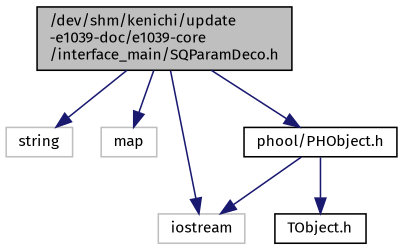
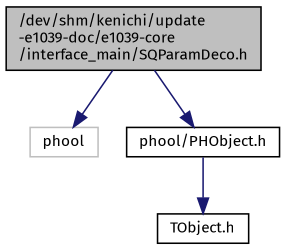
node "string": removed
node "map": label "map" -> "phool"
node "iostream": removed
